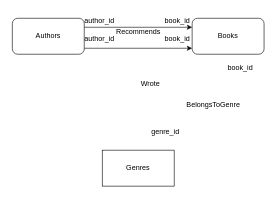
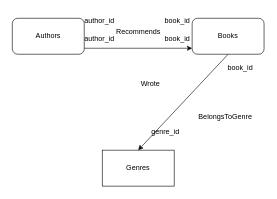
edge "Authors" -> "Books": removed
node "BelongsToGenre": moved (213, 105) -> (225, 117)
edge "Books" -> "Genres": added
